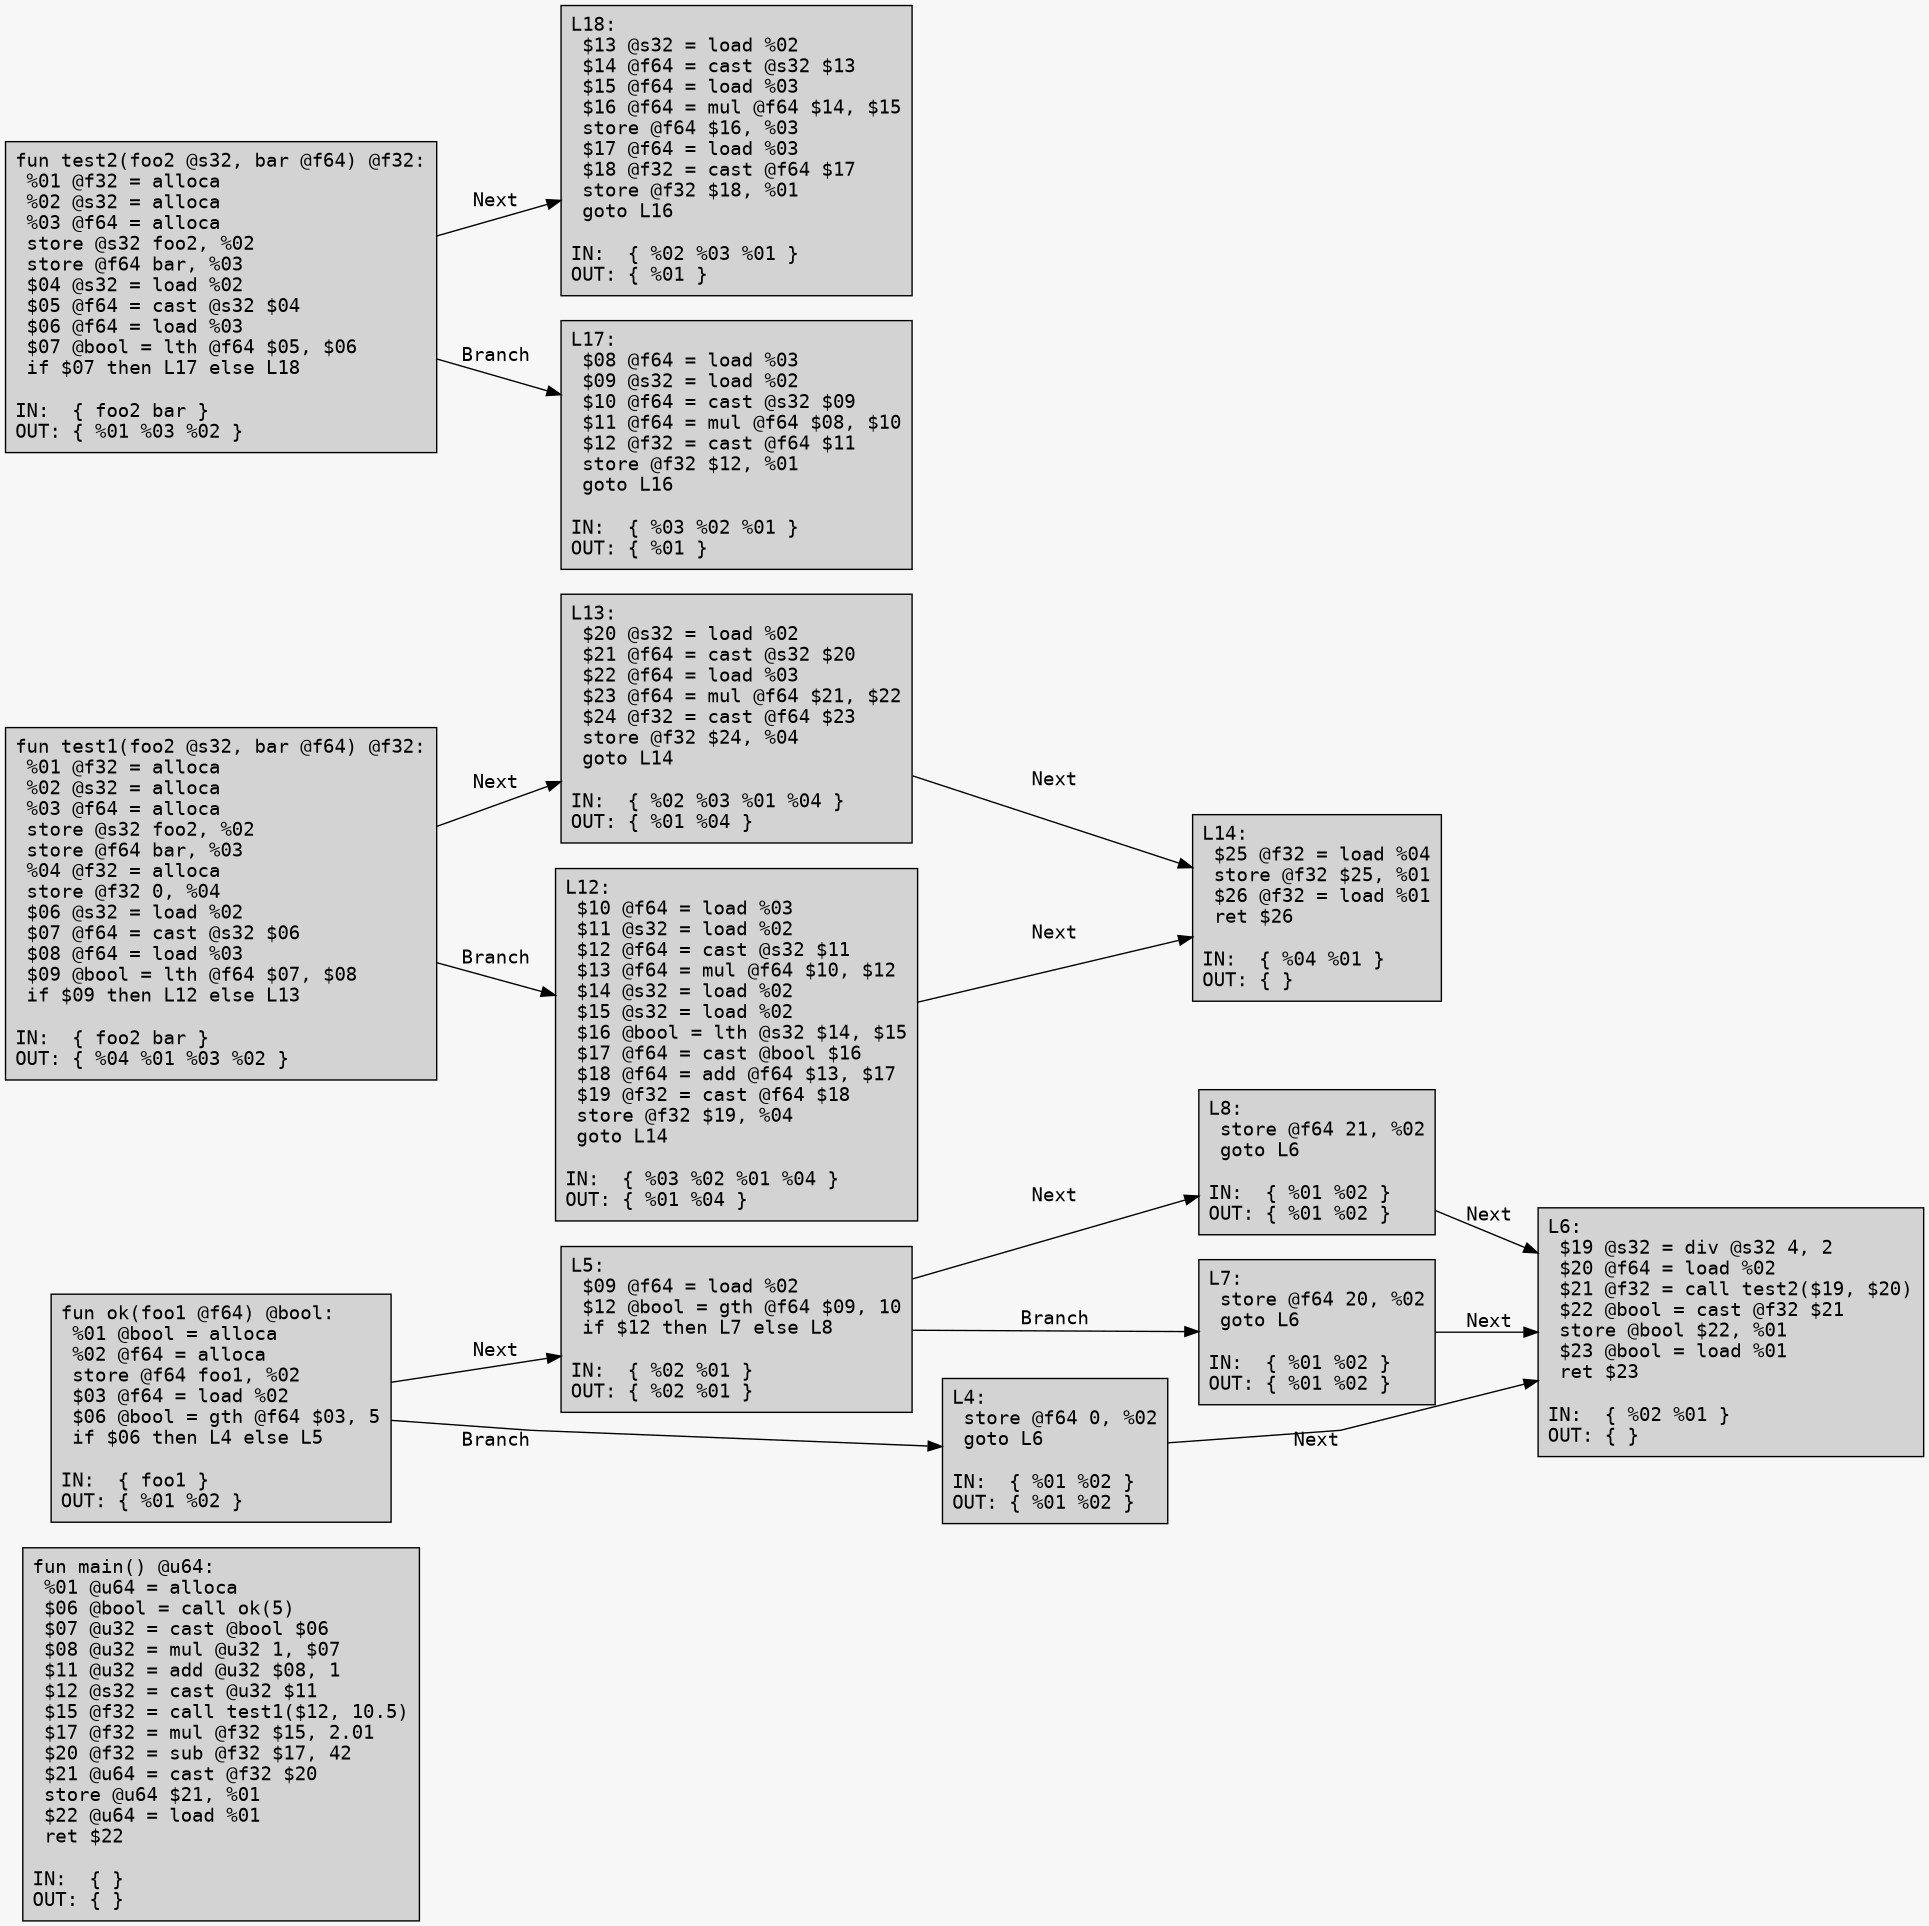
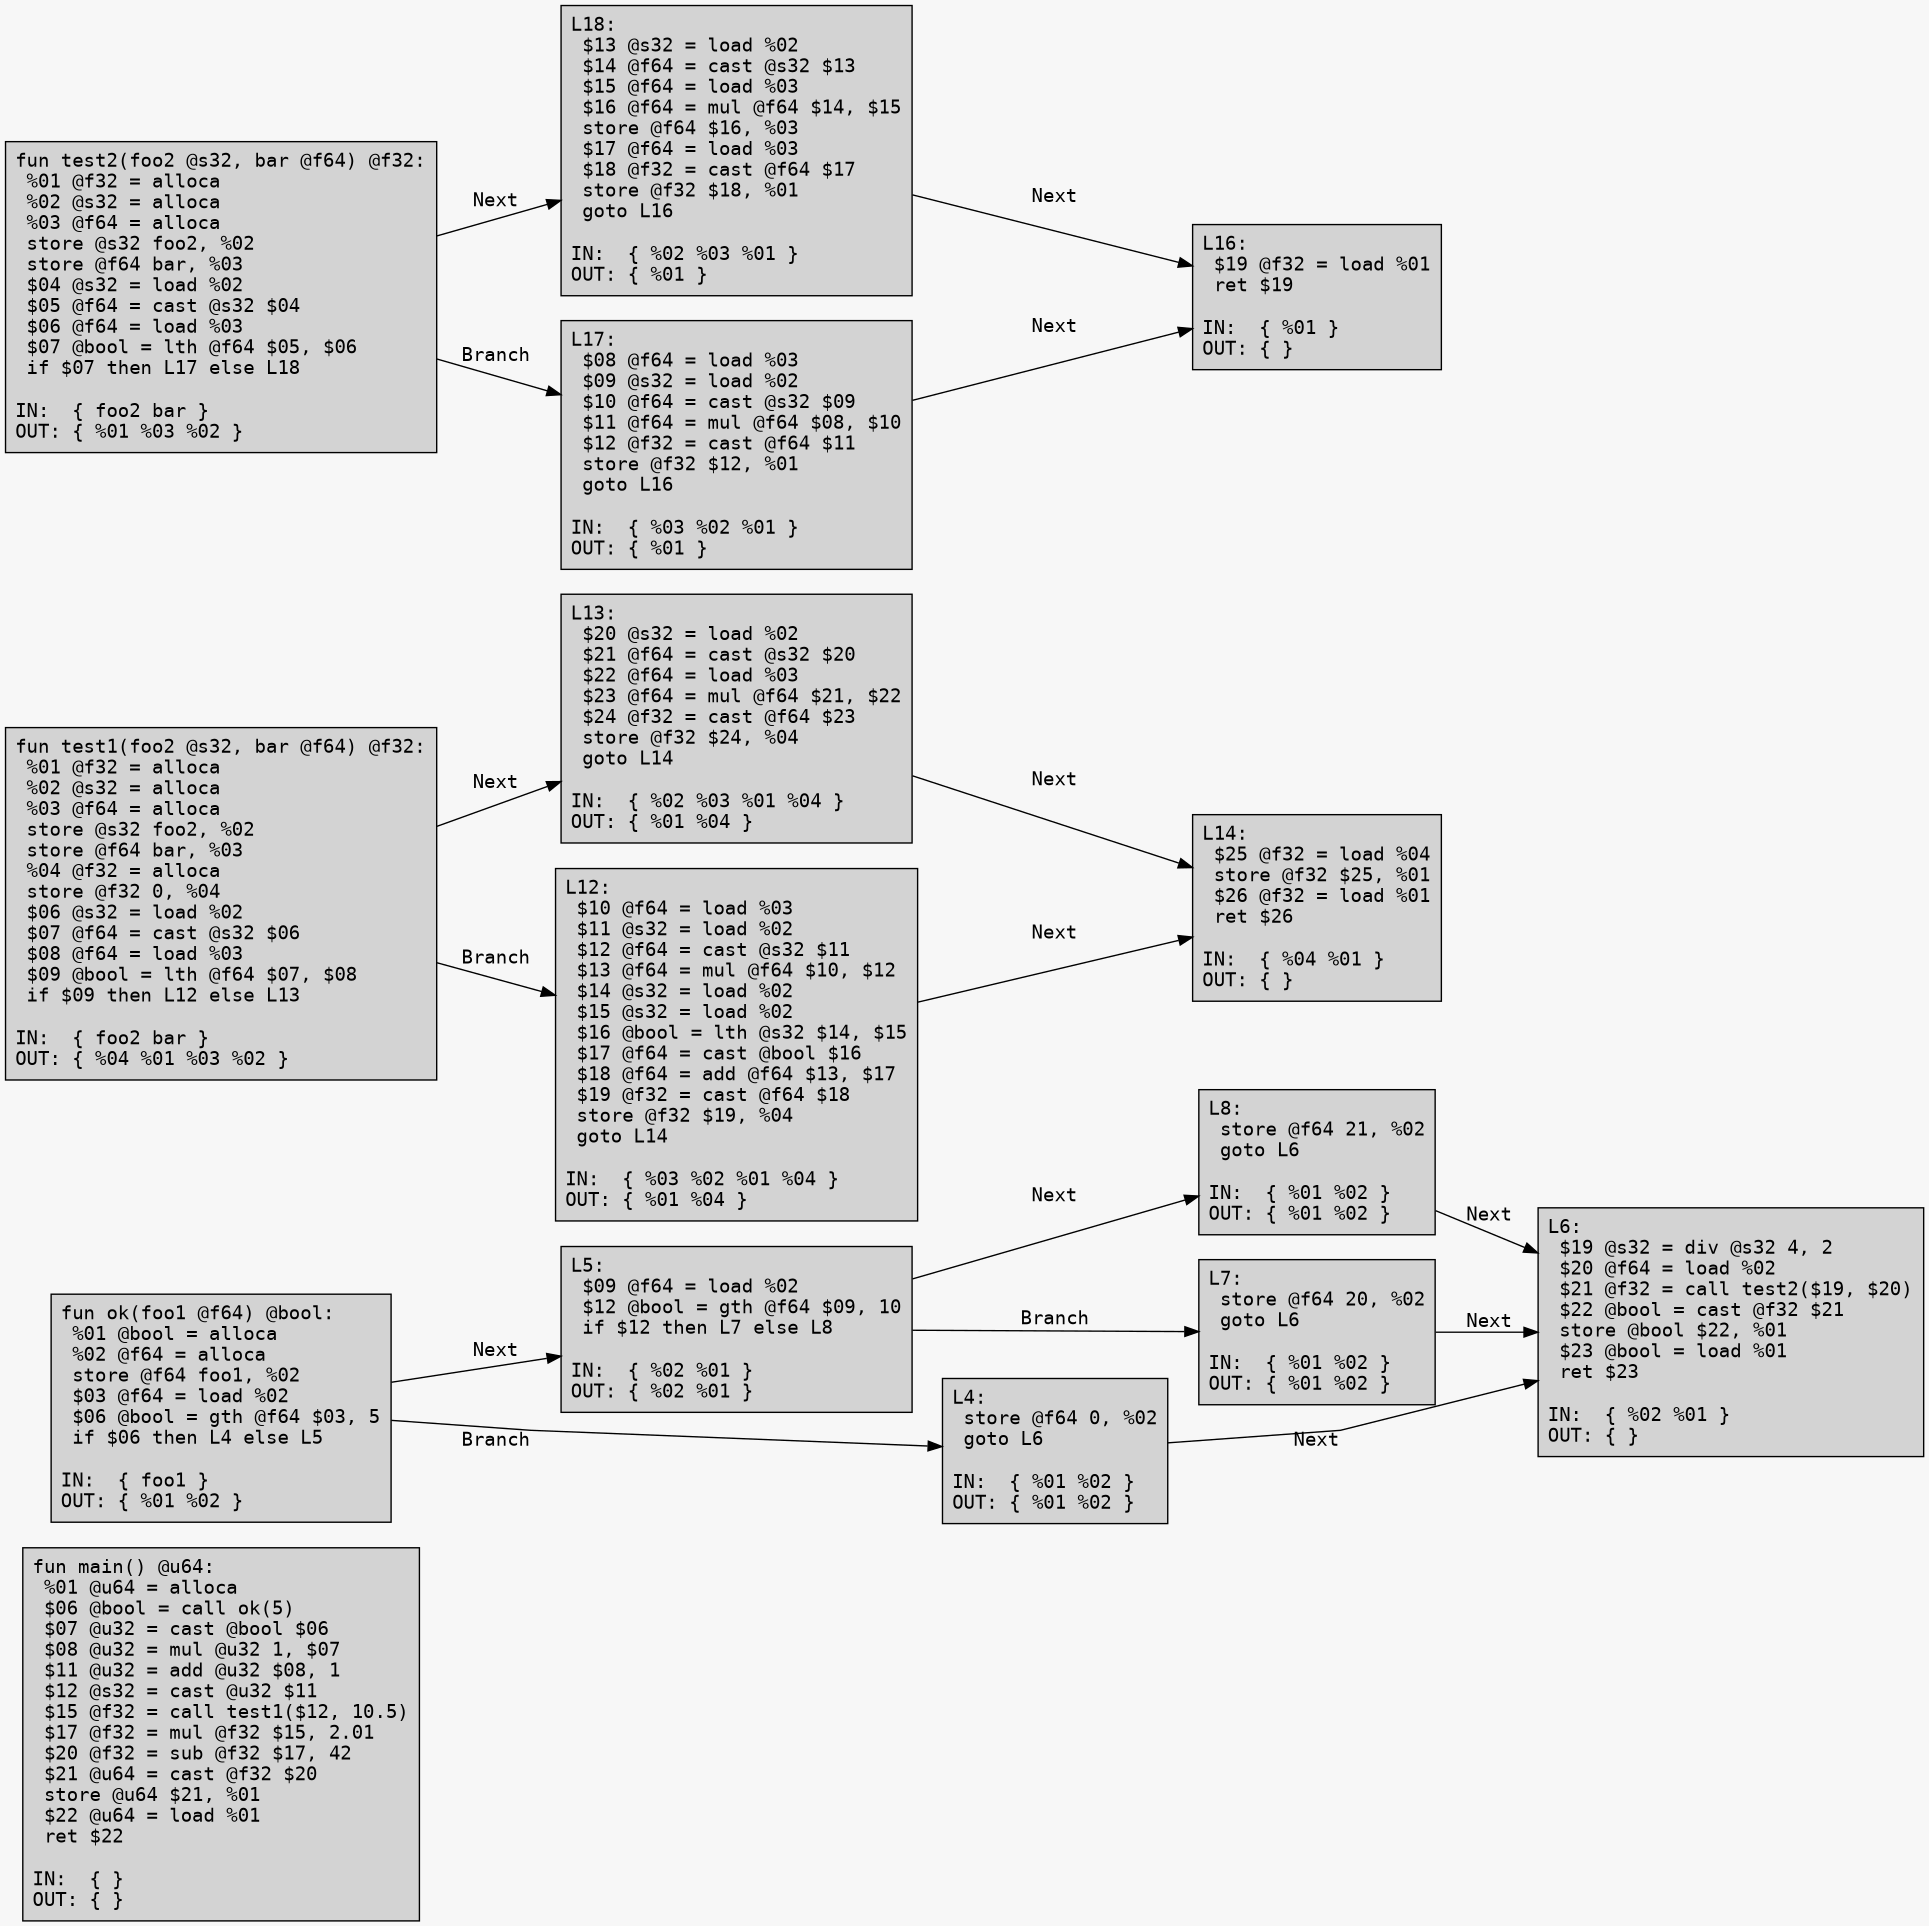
node "L16: $19 @f32 = load %01 ret $19 IN:  { %01 } OUT: { }": added
